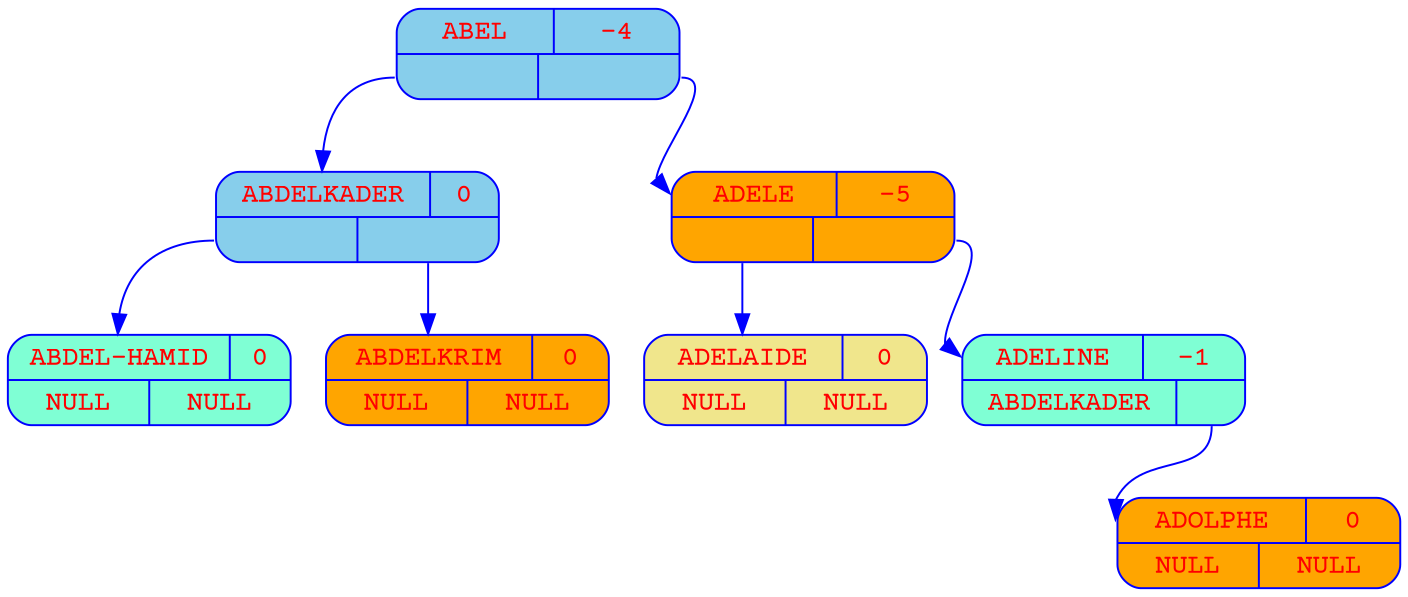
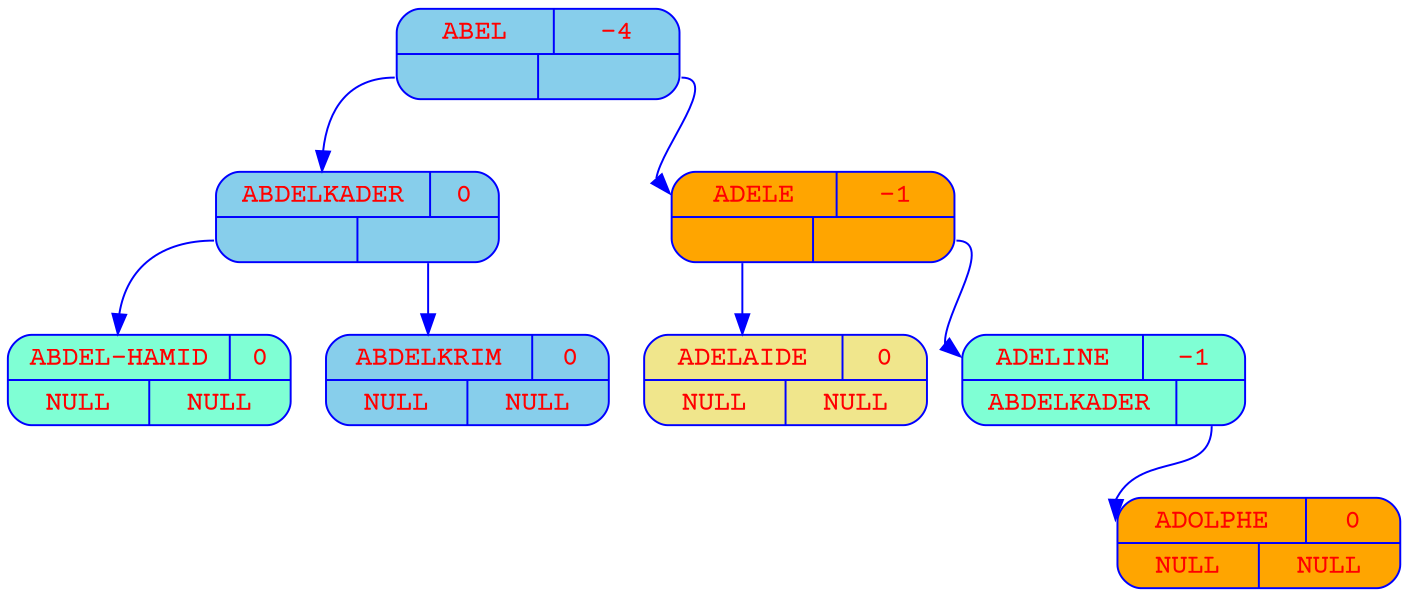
node "ADELE": text "-5" -> "-1"
node "ABDELKRIM": fillcolor orange -> skyblue
